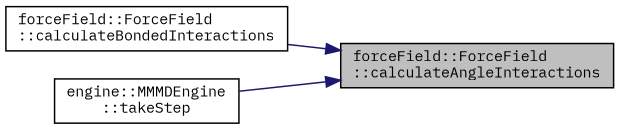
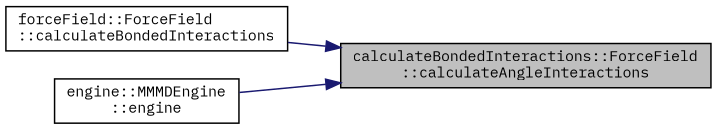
node "forceField::ForceField ::calculateAngleInteractions": label "forceField::ForceField ::calculateAngleInteractions" -> "calculateBondedInteractions::ForceField ::calculateAngleInteractions"
node "engine::MMMDEngine ::takeStep": label "engine::MMMDEngine ::takeStep" -> "engine::MMMDEngine ::engine"
